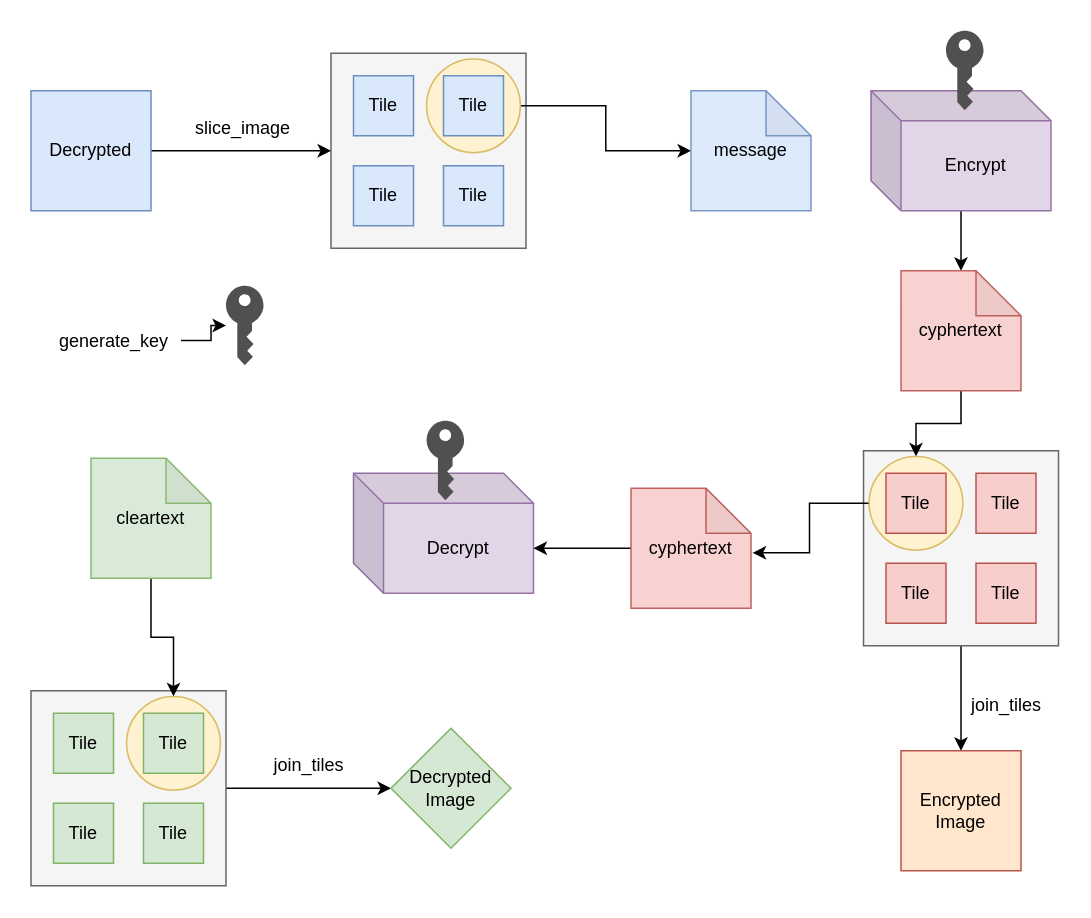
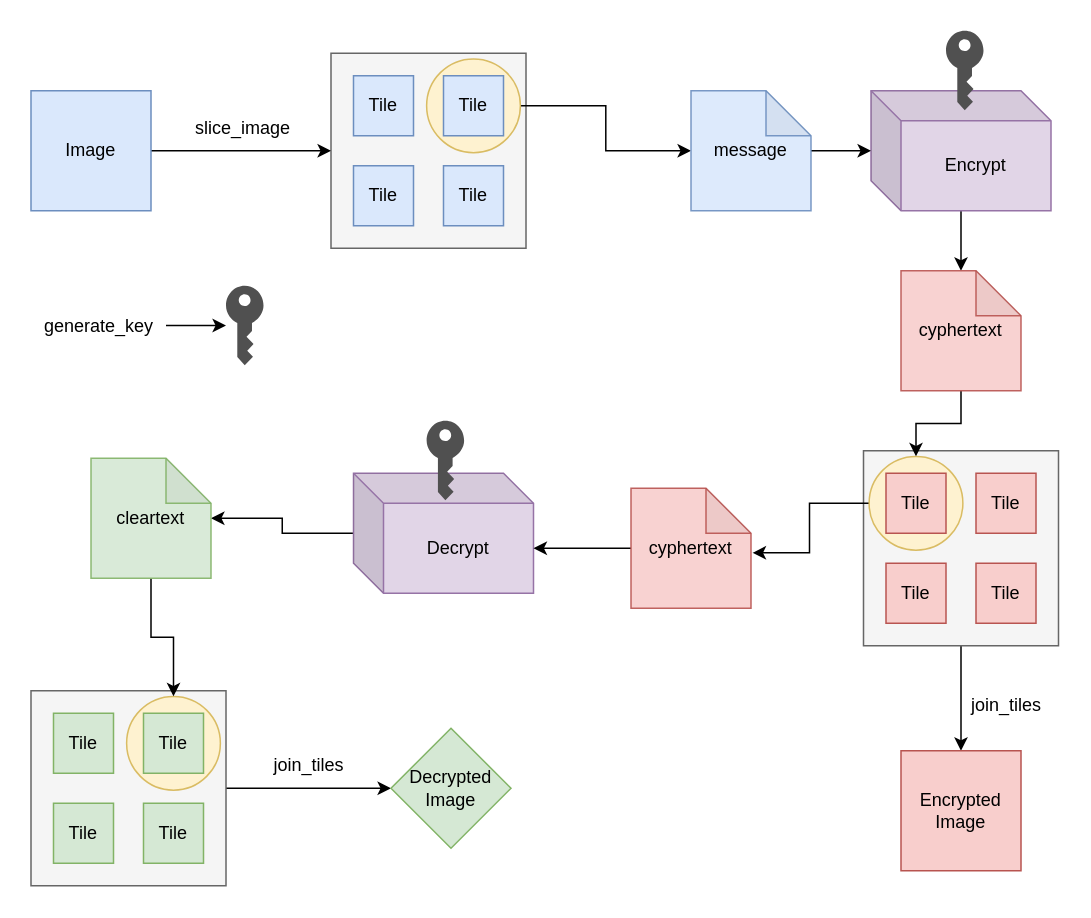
node "Decrypted": label "Decrypted" -> "Image"
edge "message" -> "Encrypt": added
node "generate_key": moved (113, 341) -> (98, 326)
edge "Decrypt" -> "cleartext": added
node "Encrypted Image": fillcolor #ffe6cc -> #f8cecc
